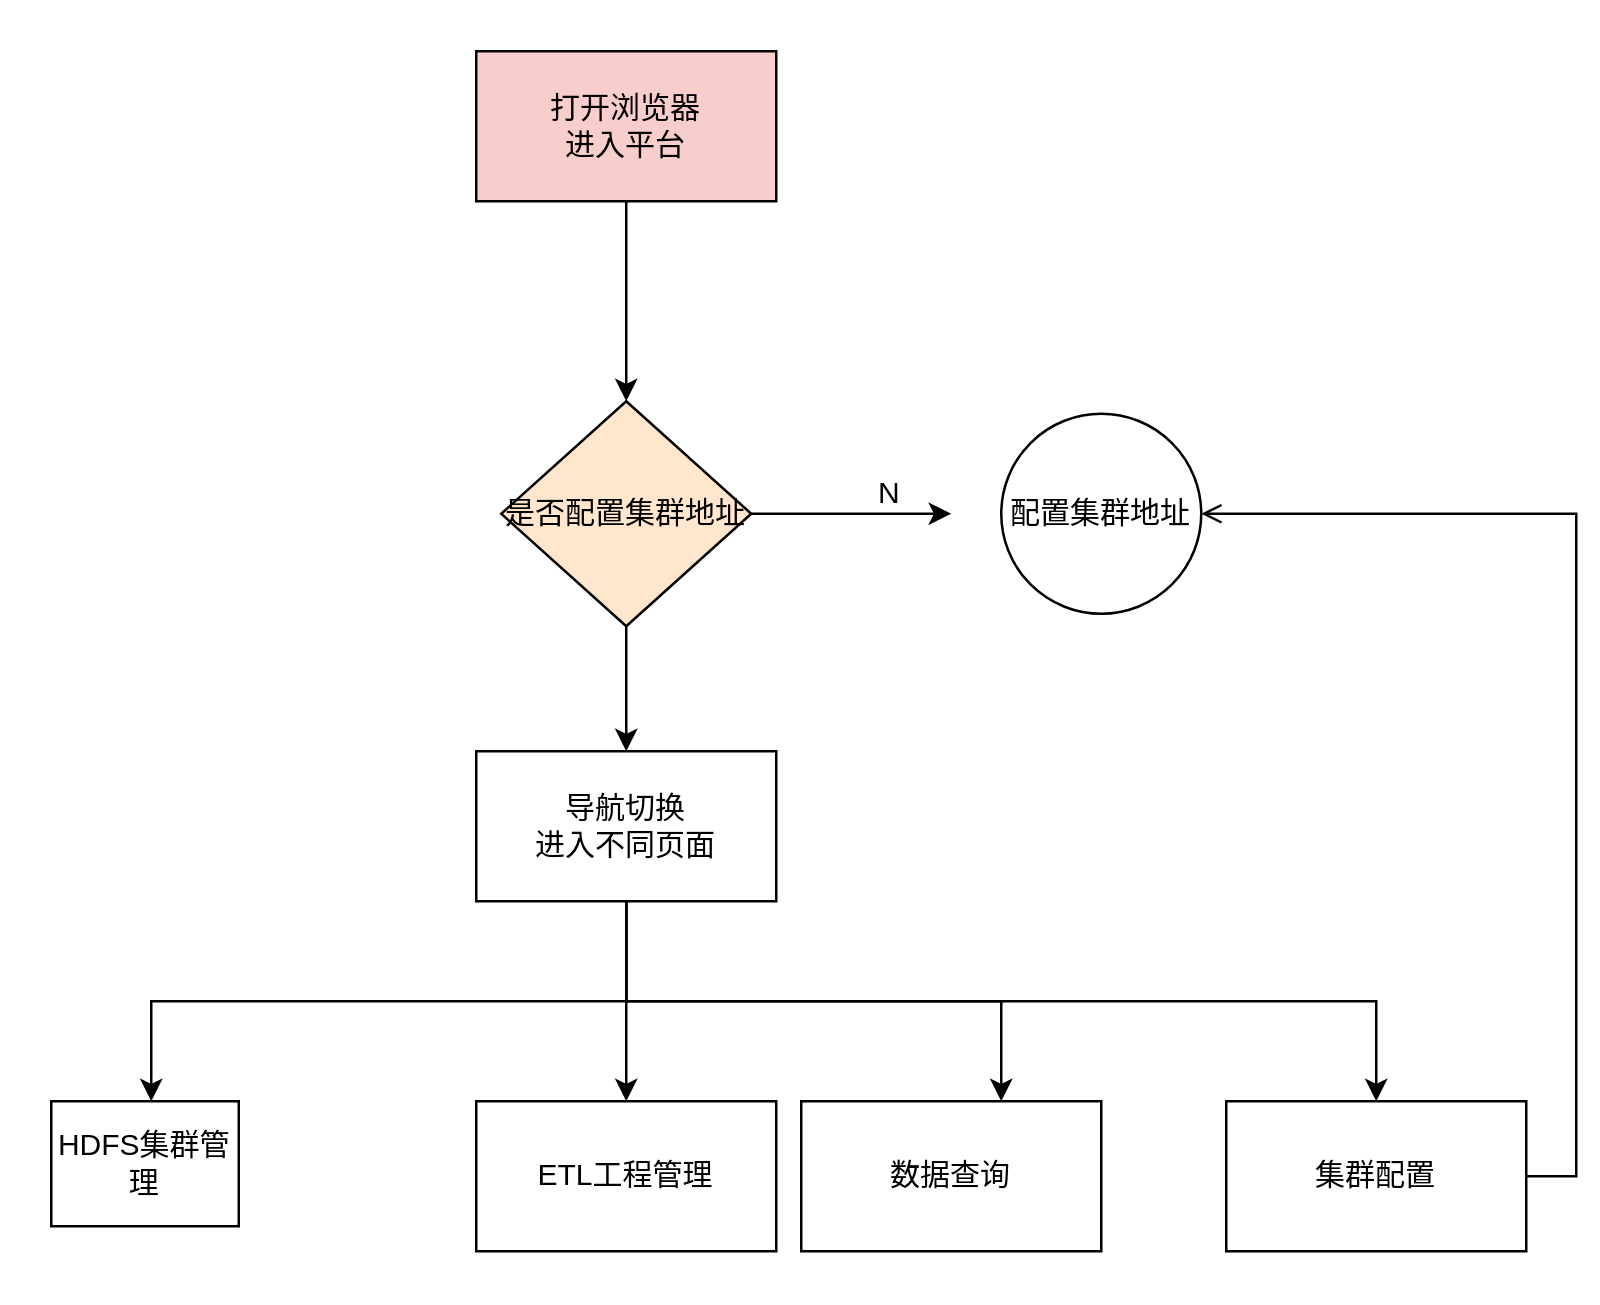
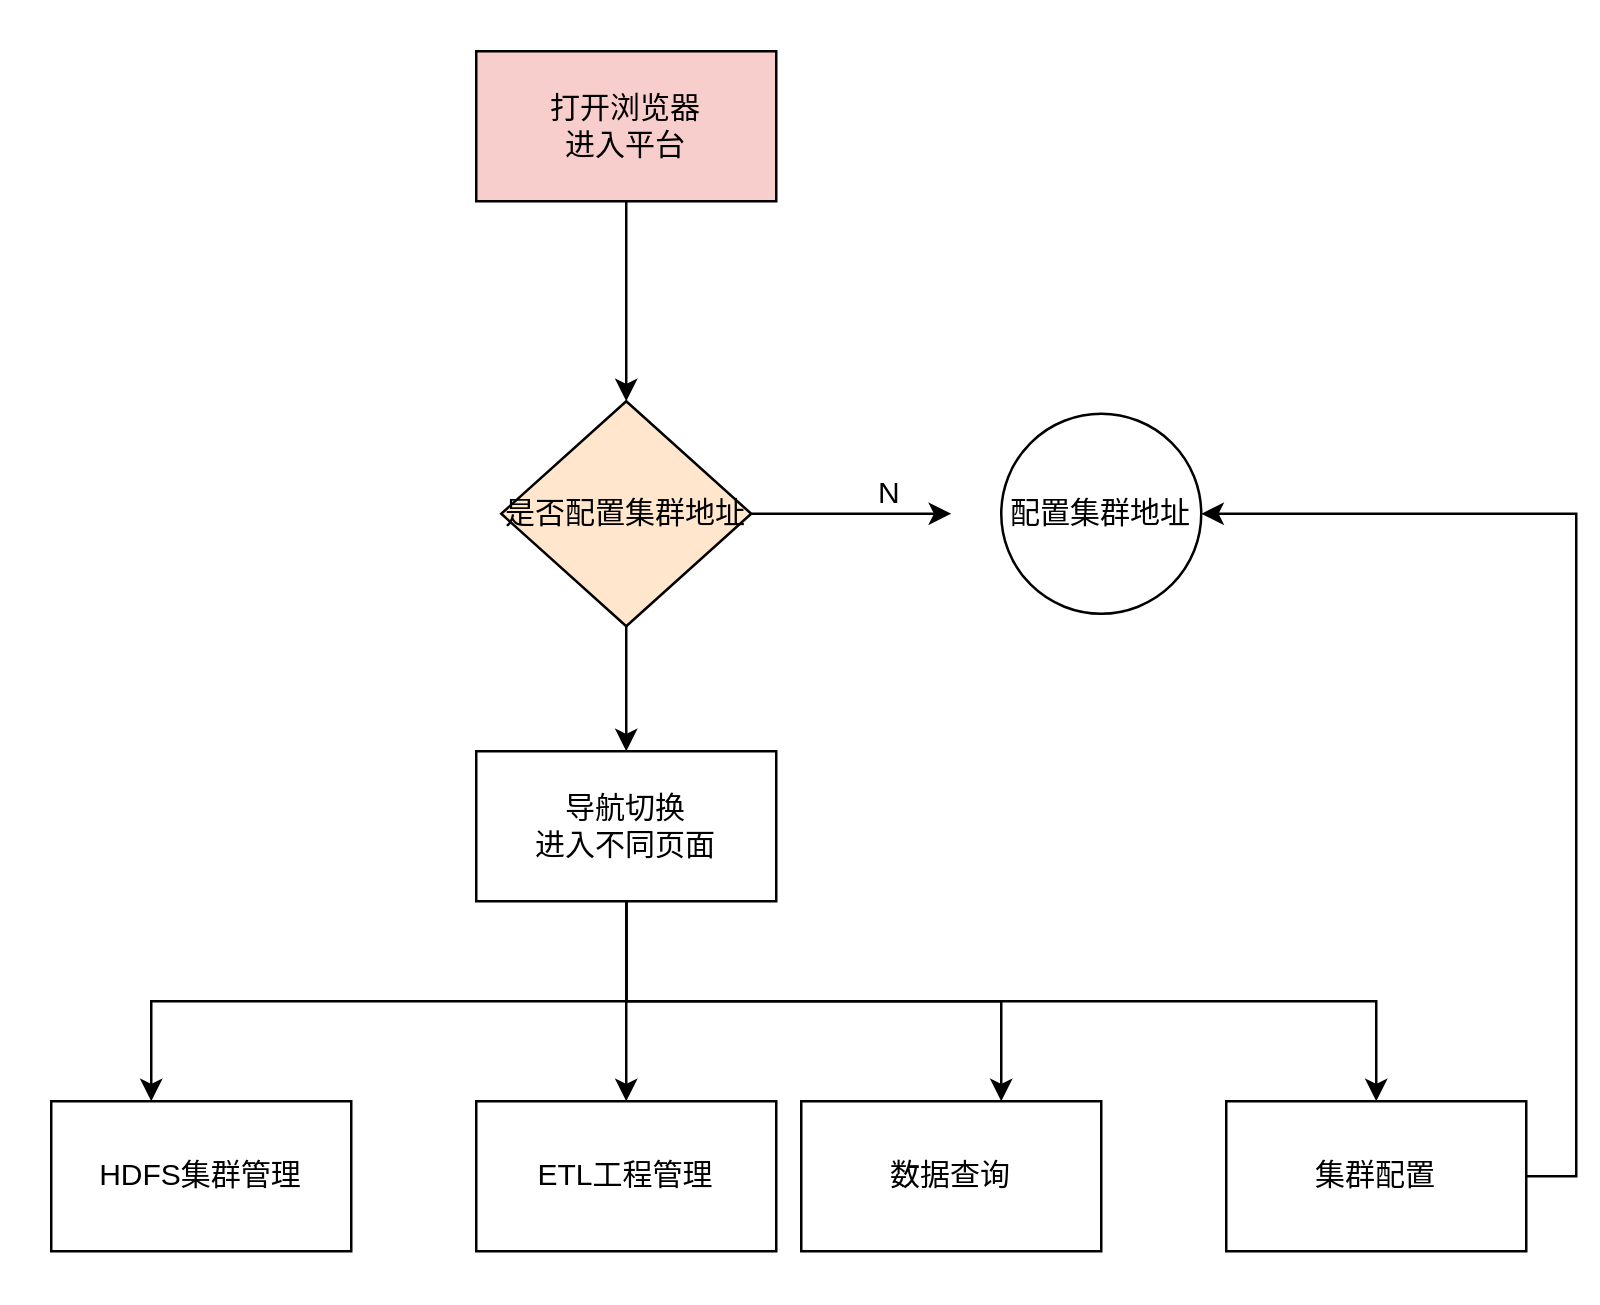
edge "集群配置" -> "配置集群地址": arrowhead open -> classic
node "HDFS集群管理": size 188x125 -> 300x150
